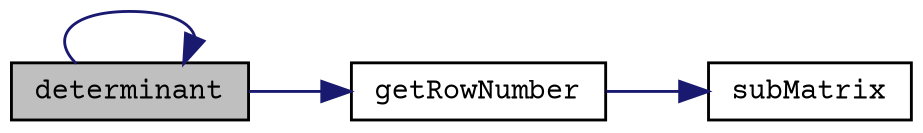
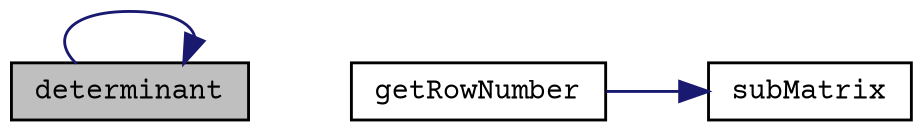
edge "determinant" -> "getRowNumber": removed
